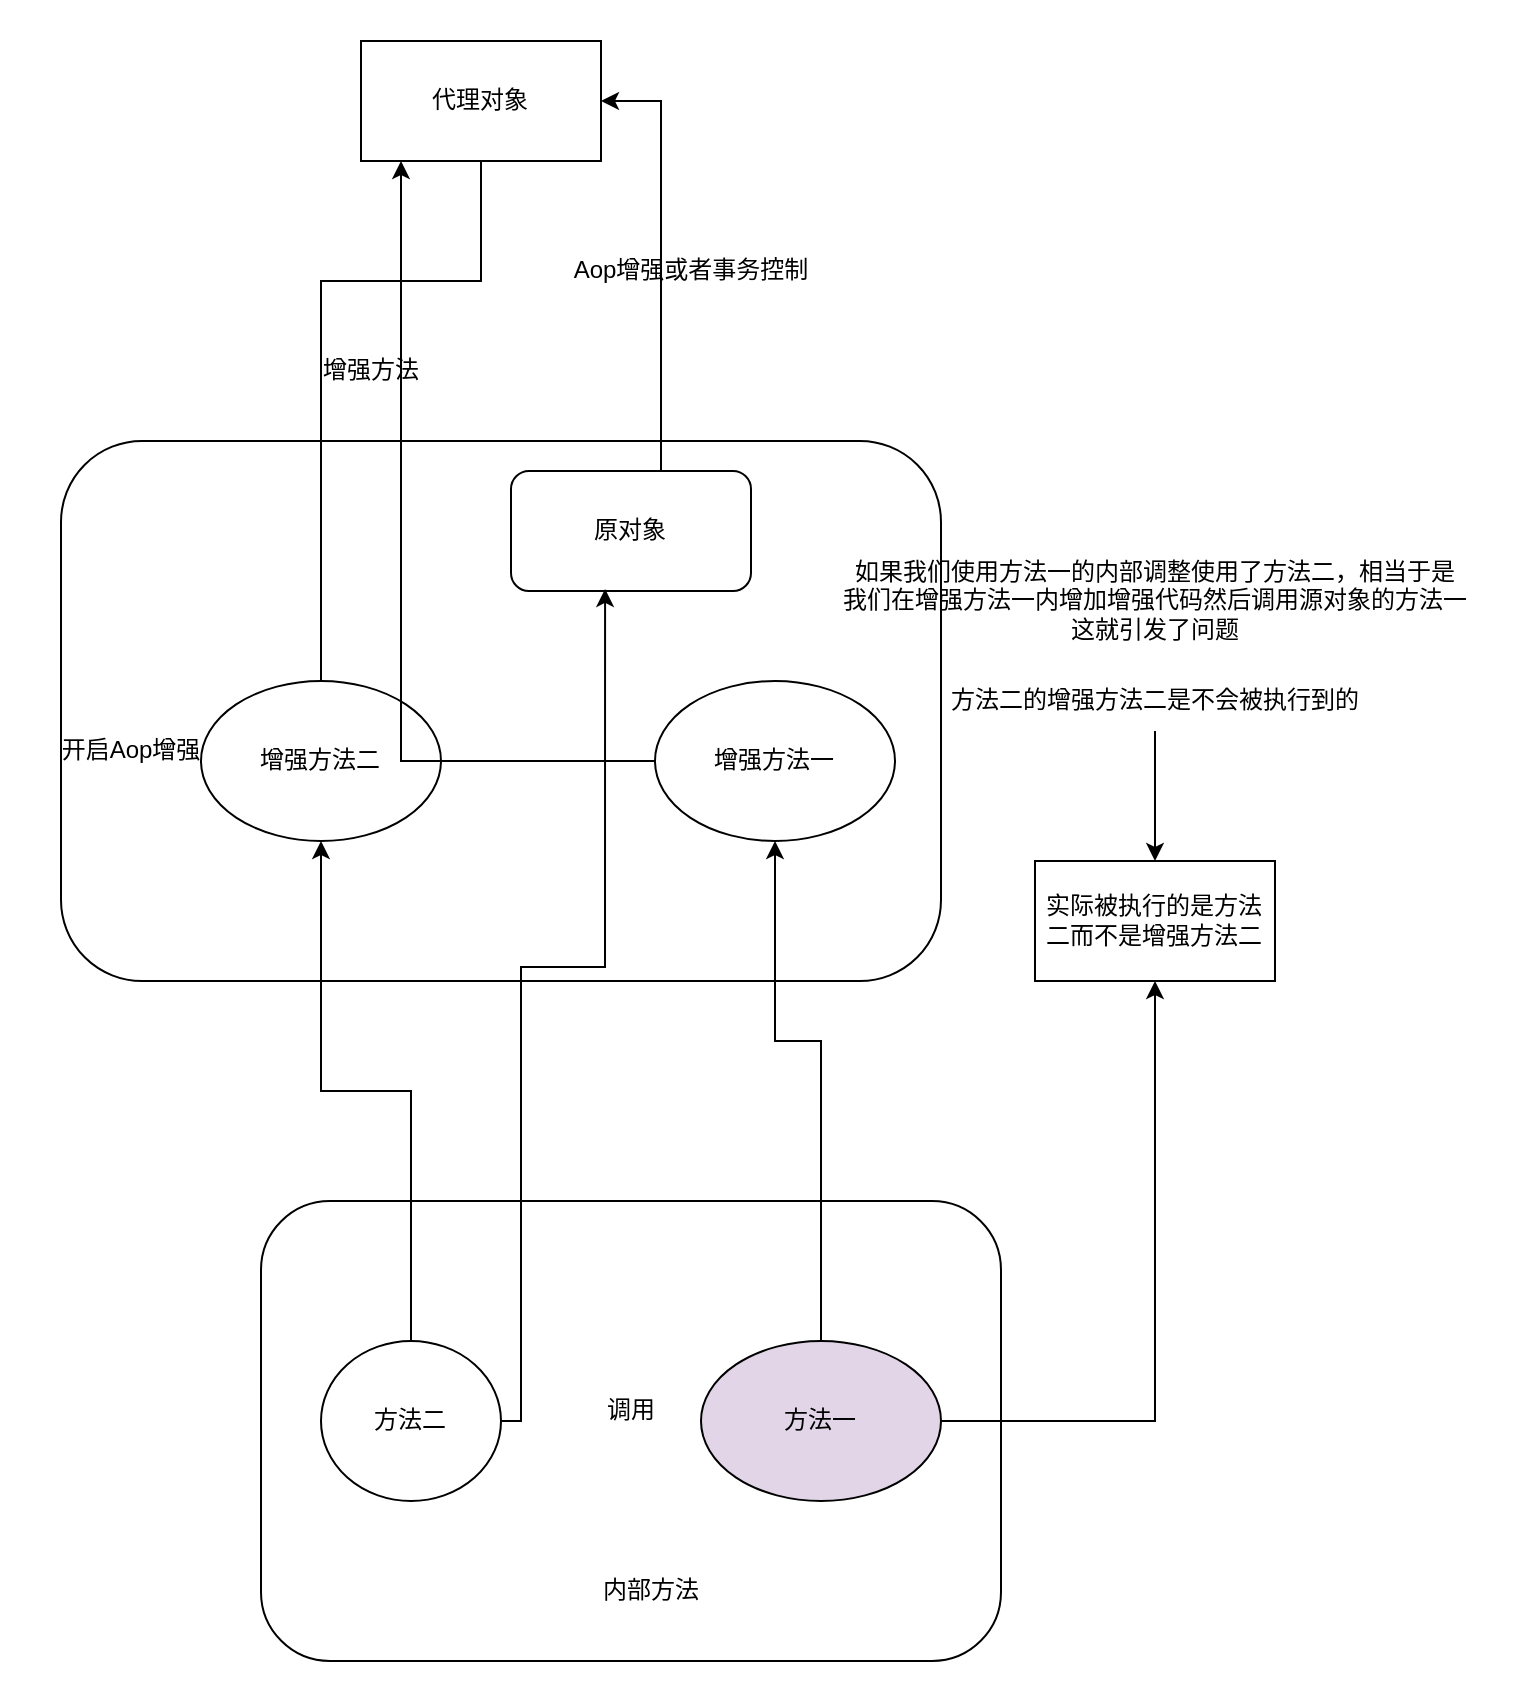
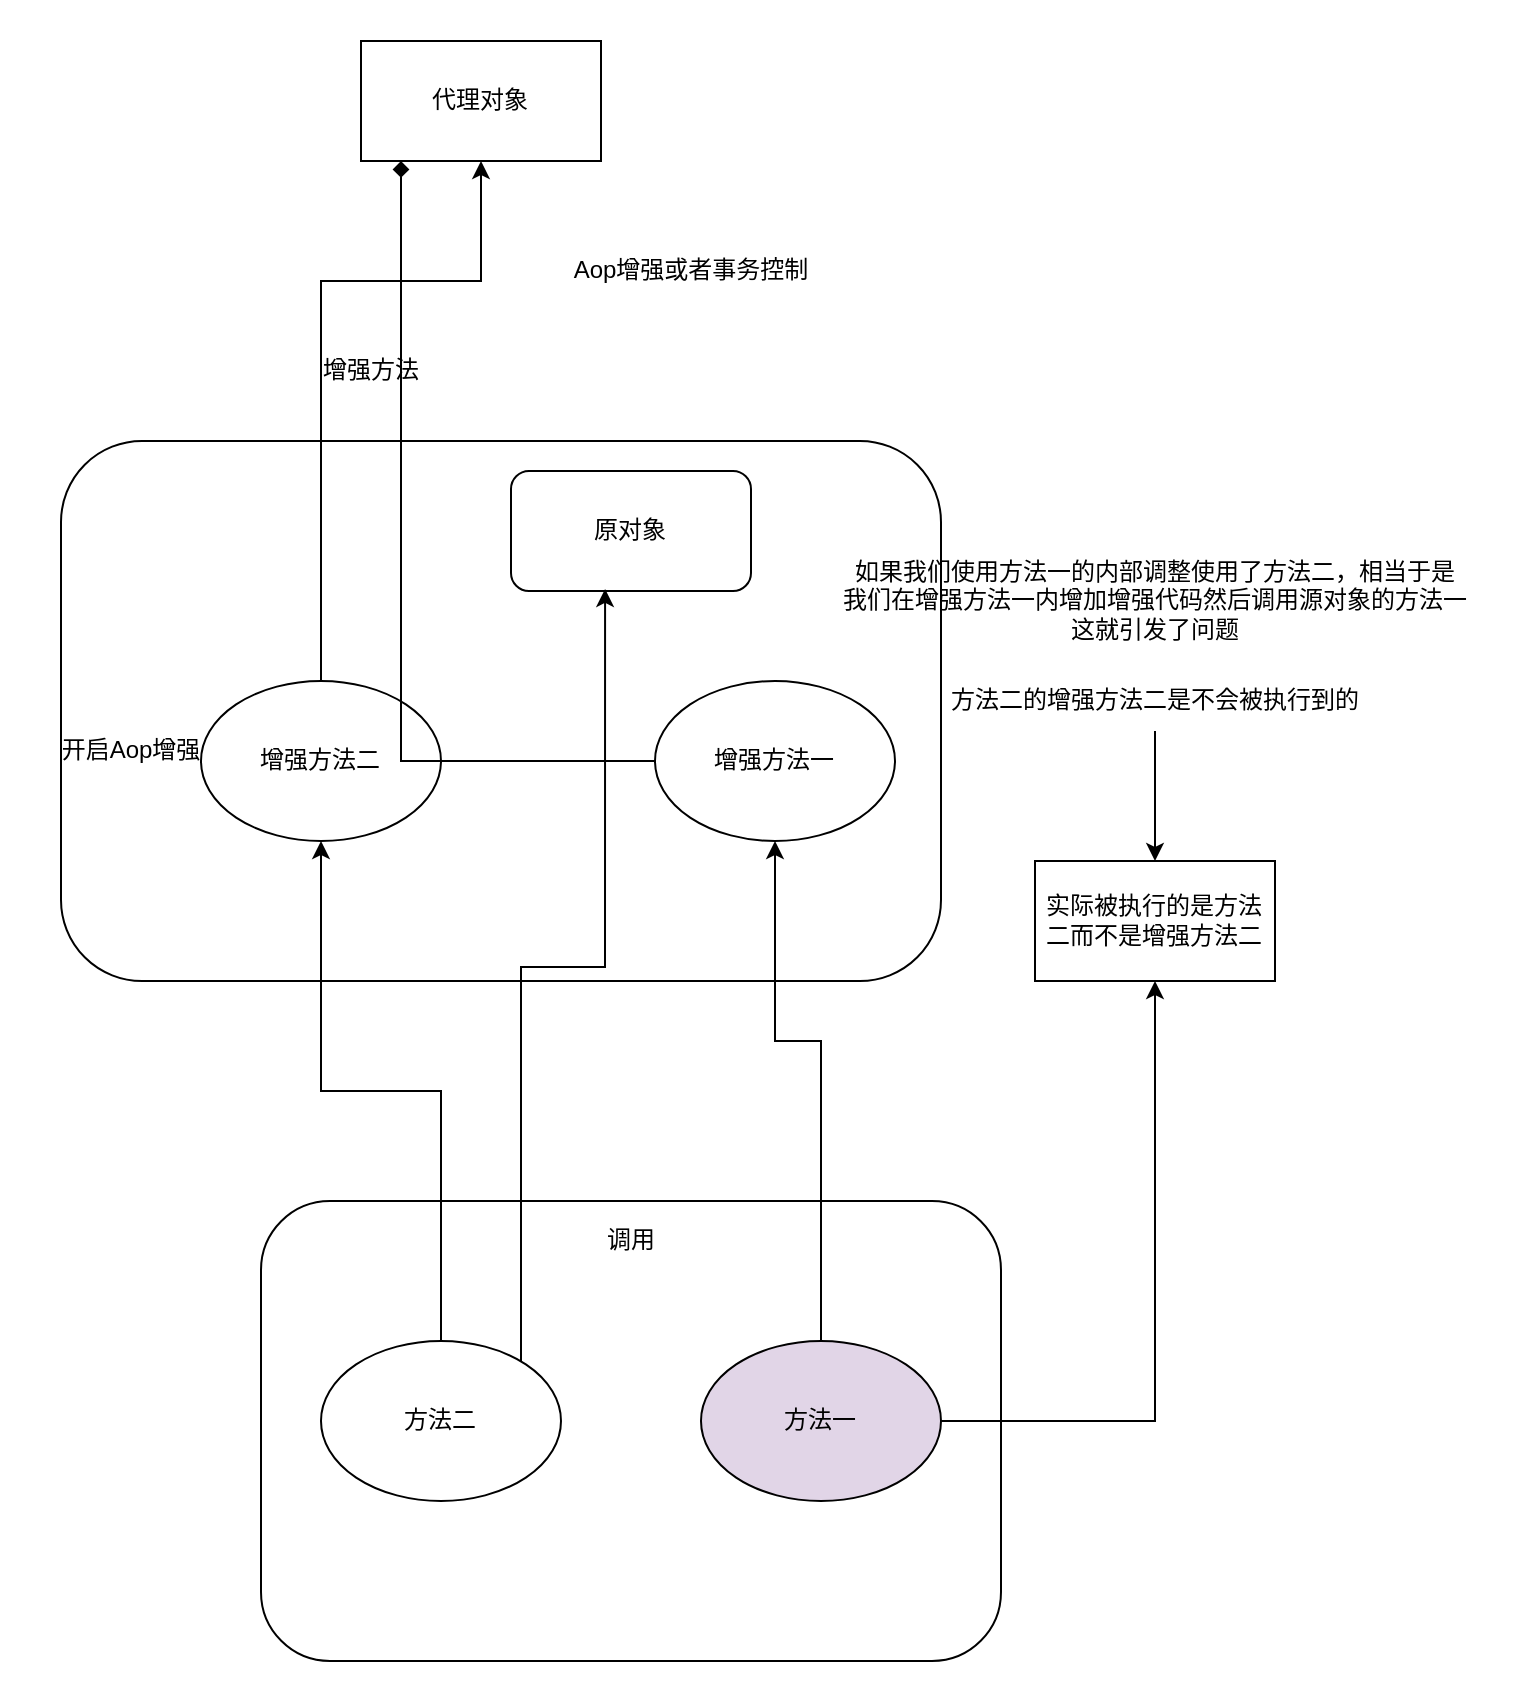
edge "代理对象" -- "增强方法二": arrowhead none -> classic
edge "增强方法一" -> "代理对象": arrowhead classic -> diamond
edge "原对象" -> "代理对象": removed
node "调用": moved (631, 1411) -> (631, 1241)
node "方法二": size 180x160 -> 240x160
node "内部方法": removed
